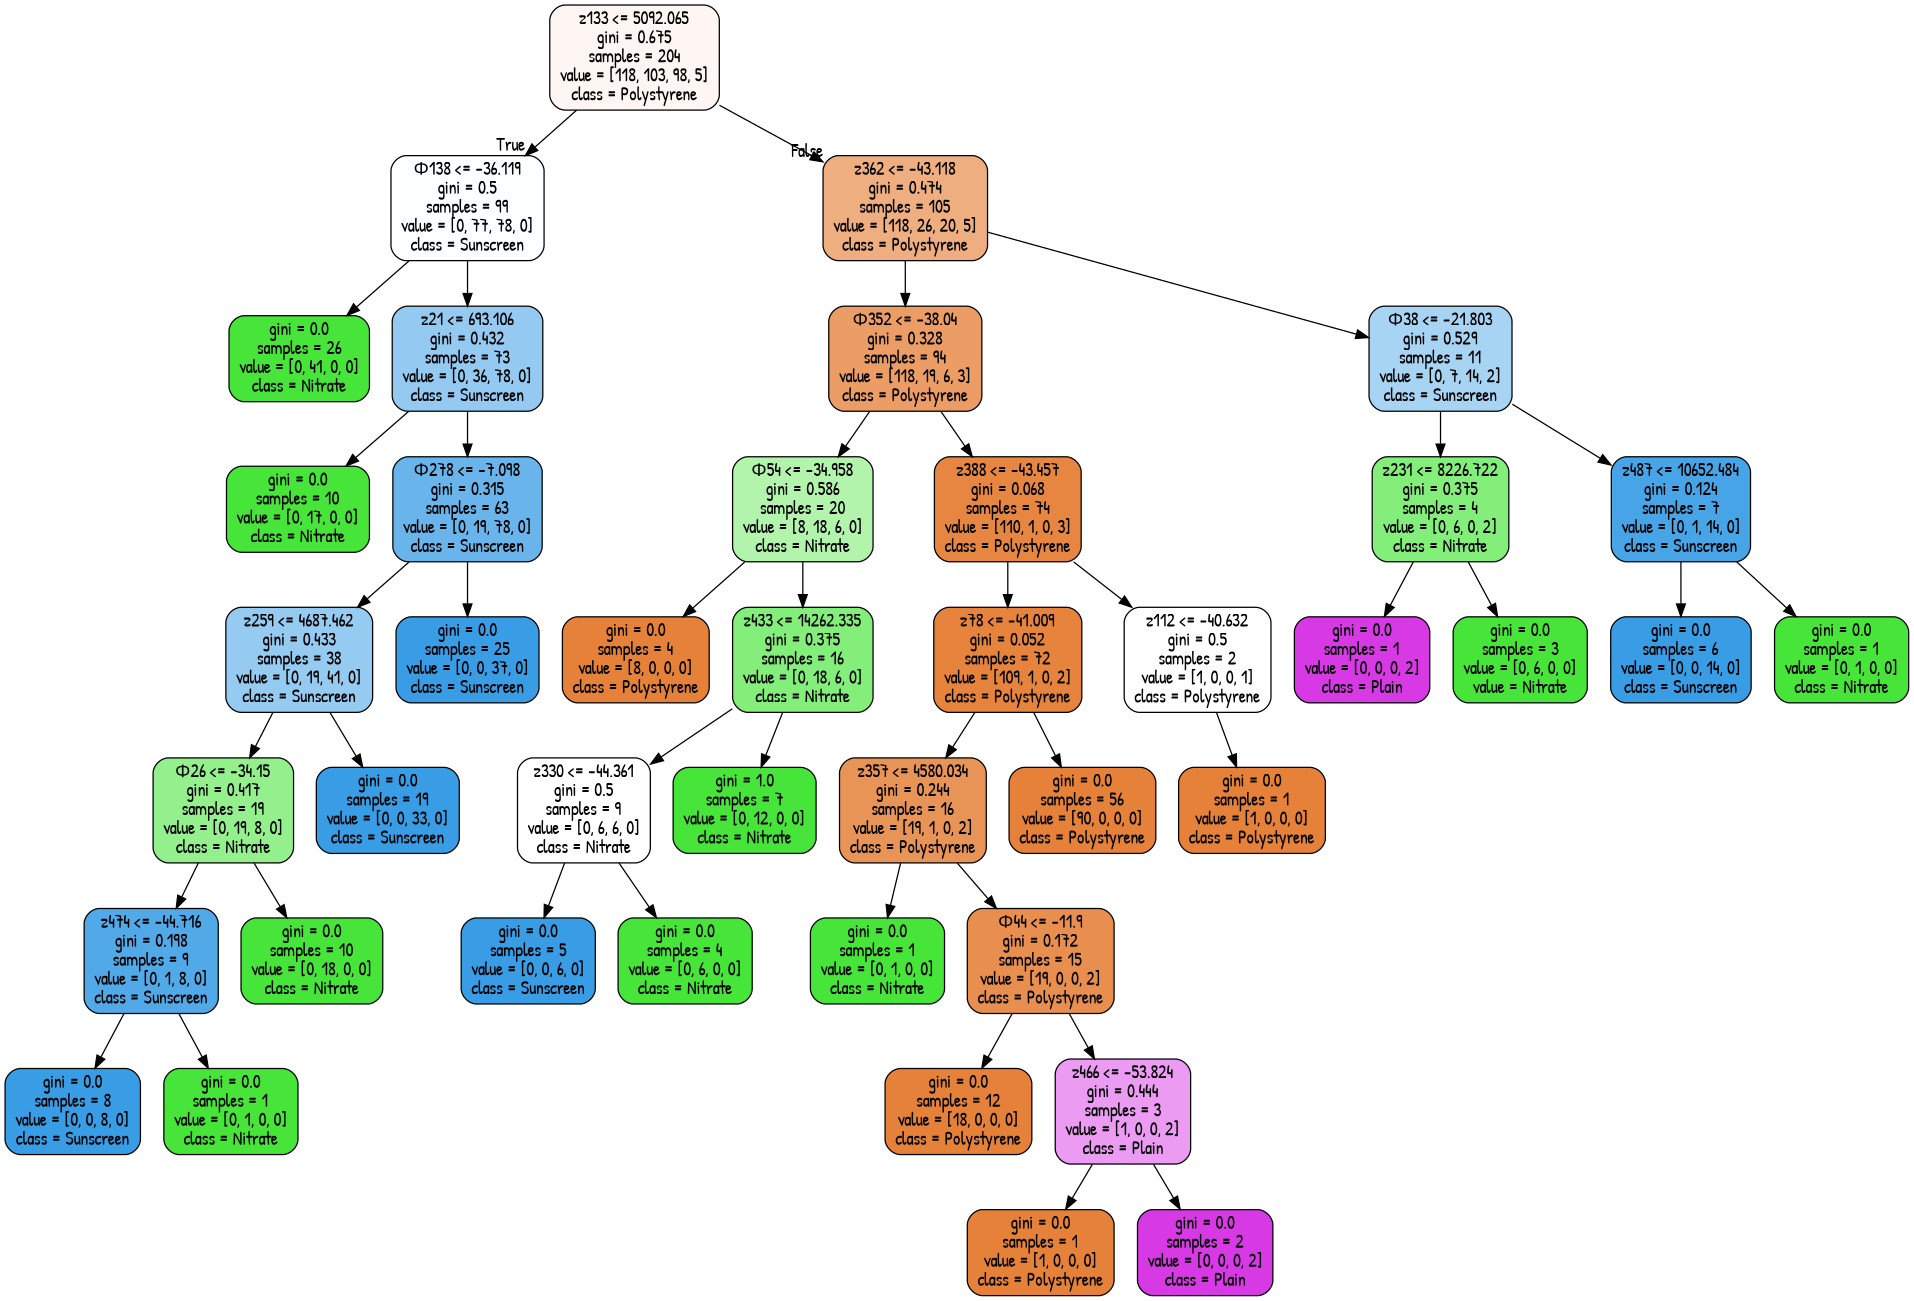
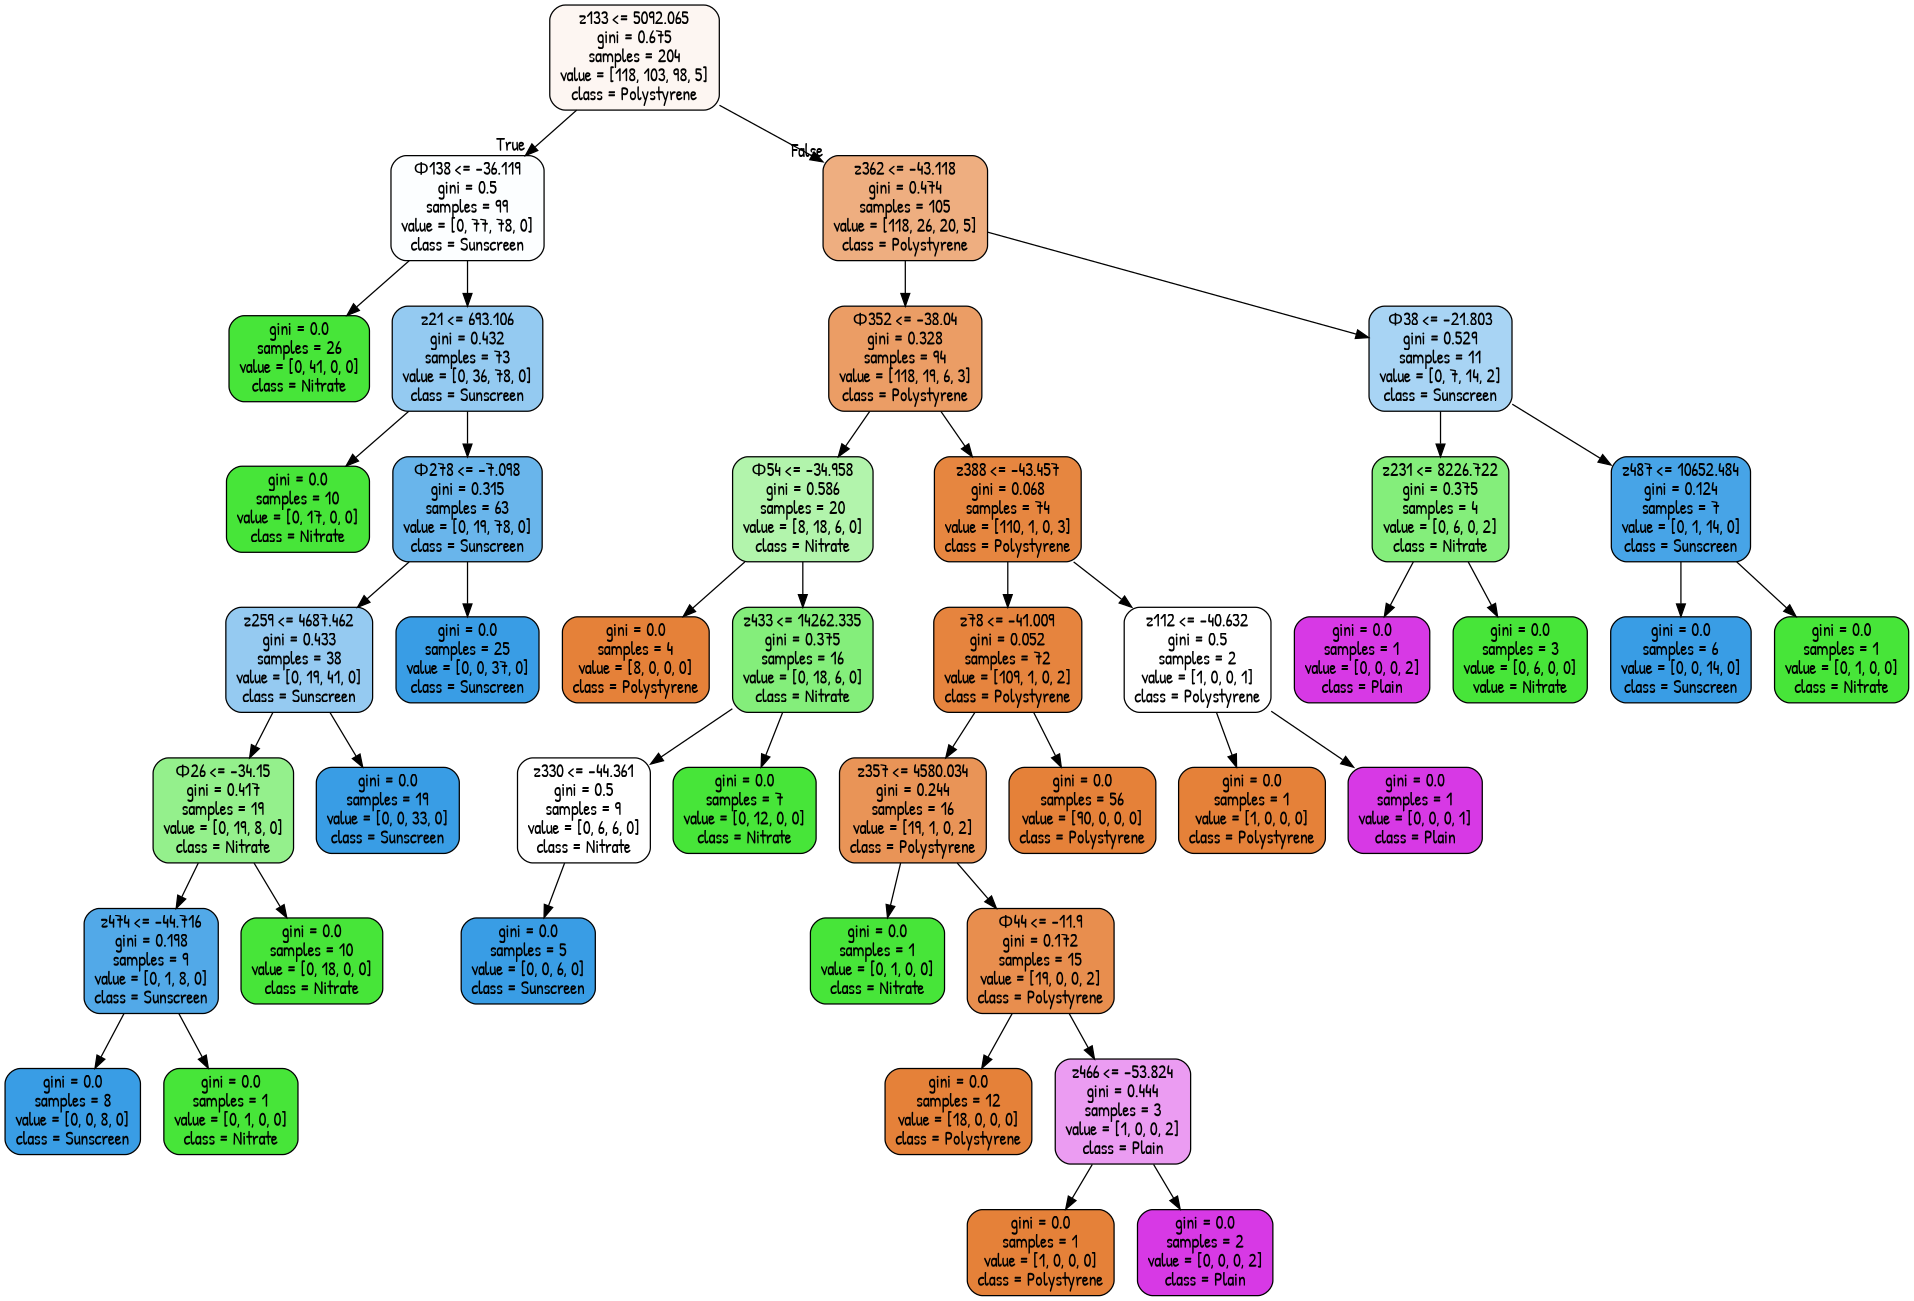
node "gini = 1.0 samples = 7 value = [0, 12, 0, 0] class = Nitrate": label "gini = 1.0 samples = 7 value = [0, 12, 0, 0] class = Nitrate" -> "gini = 0.0 samples = 7 value = [0, 12, 0, 0] class = Nitrate"
node "gini = 0.0 samples = 1 value = [0, 0, 0, 1] class = Plain": added
node "gini = 0.0 samples = 4 value = [0, 6, 0, 0] class = Nitrate": removed
